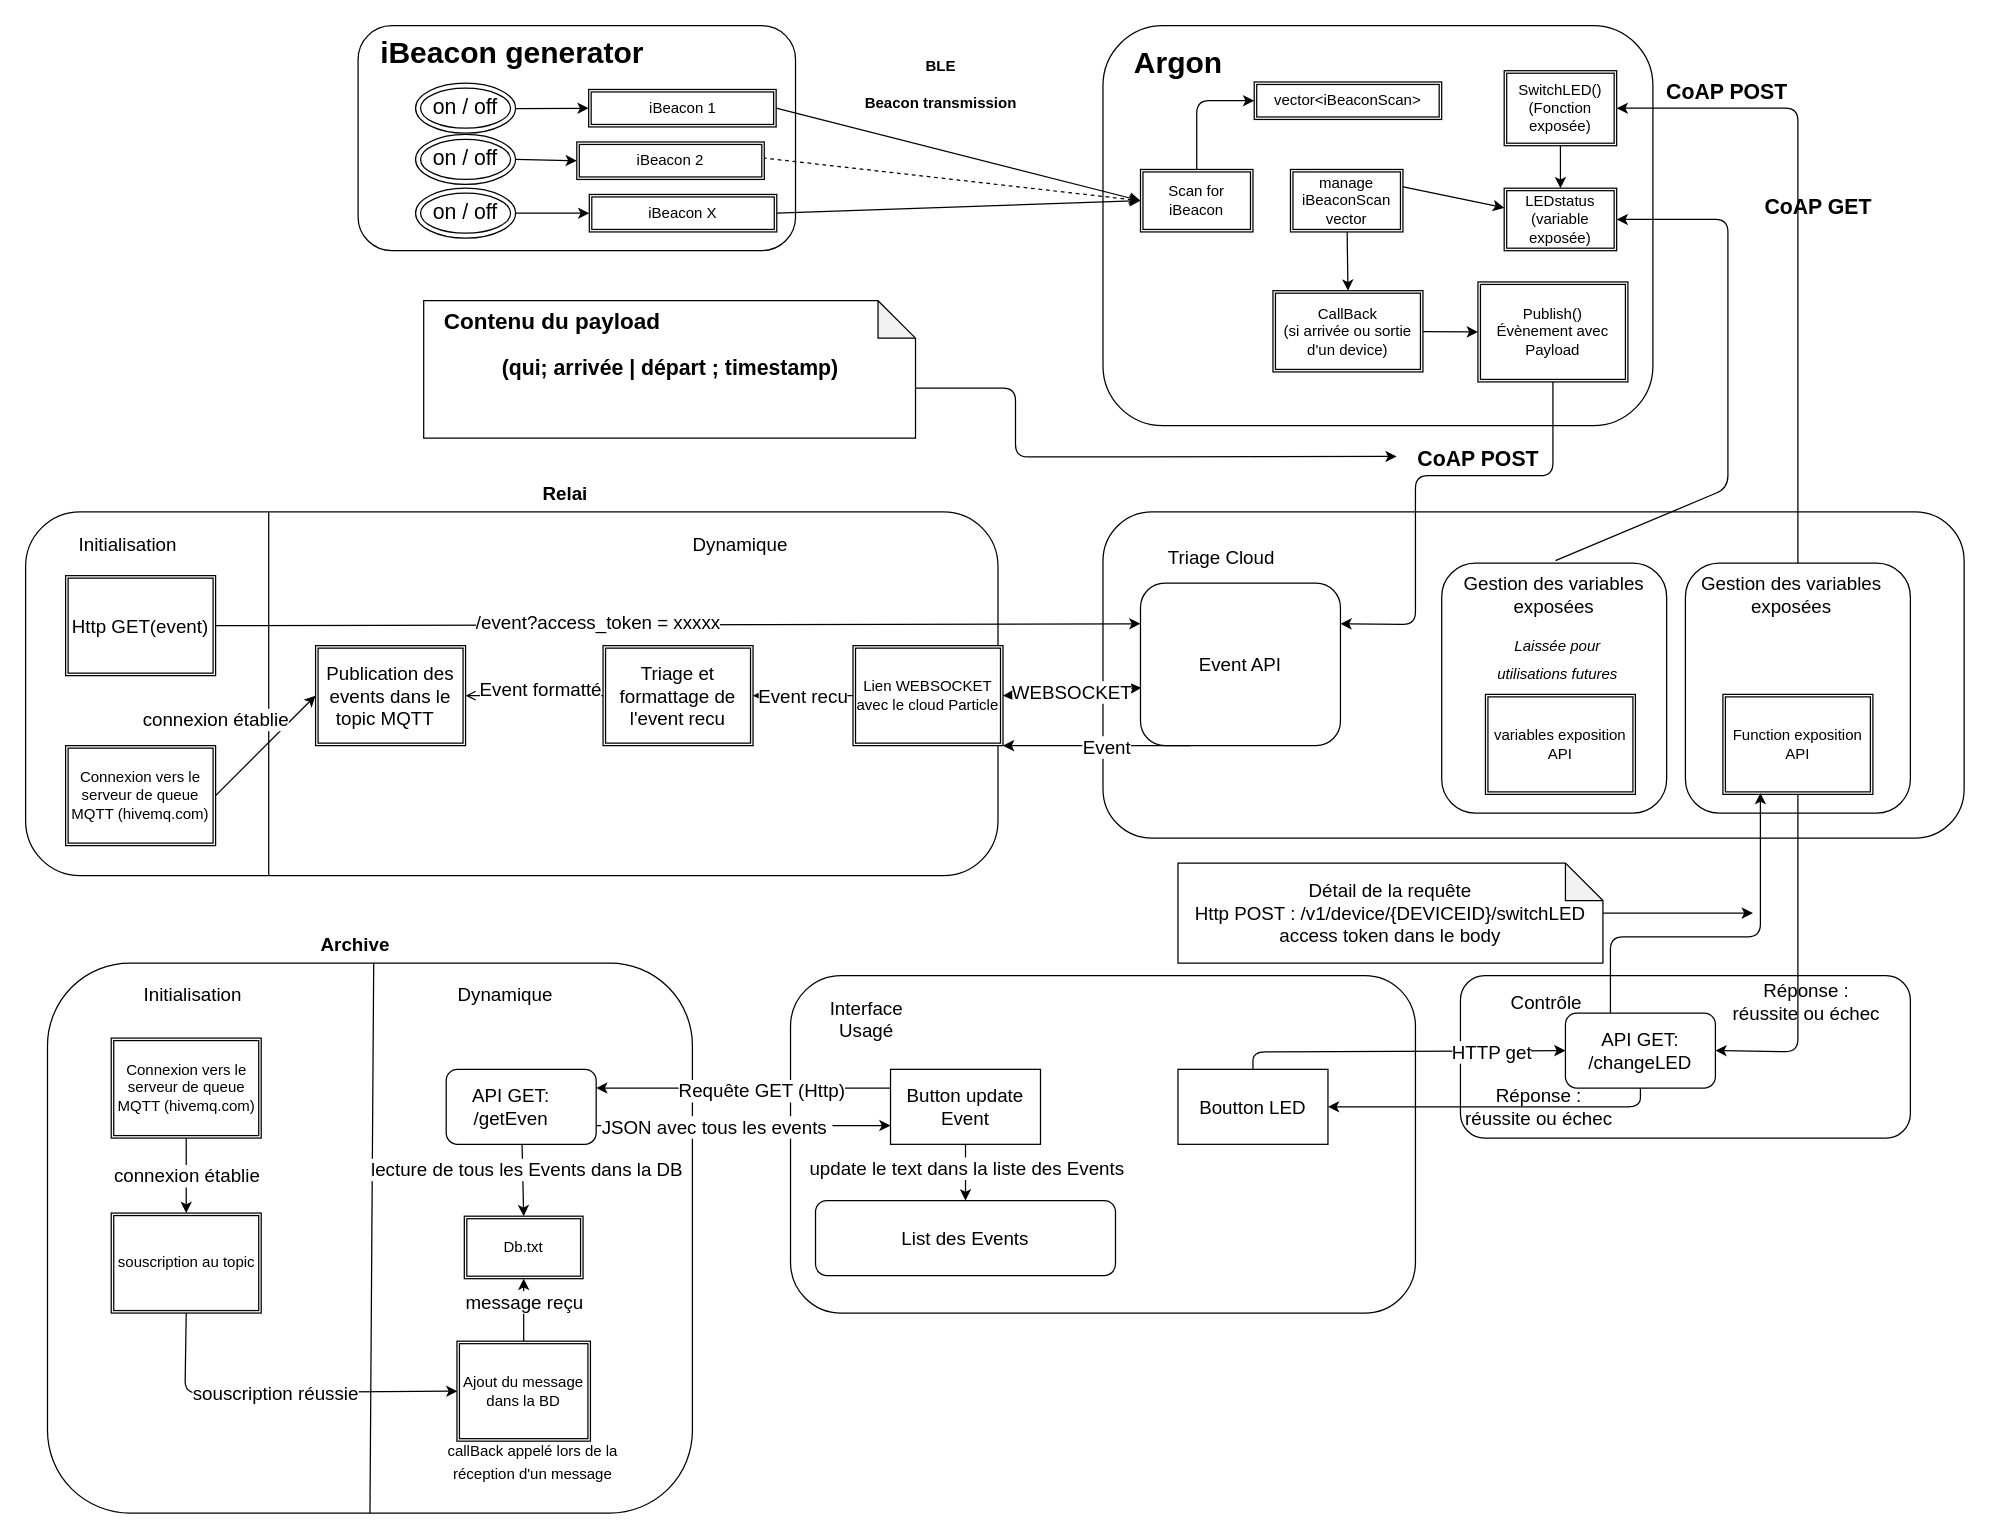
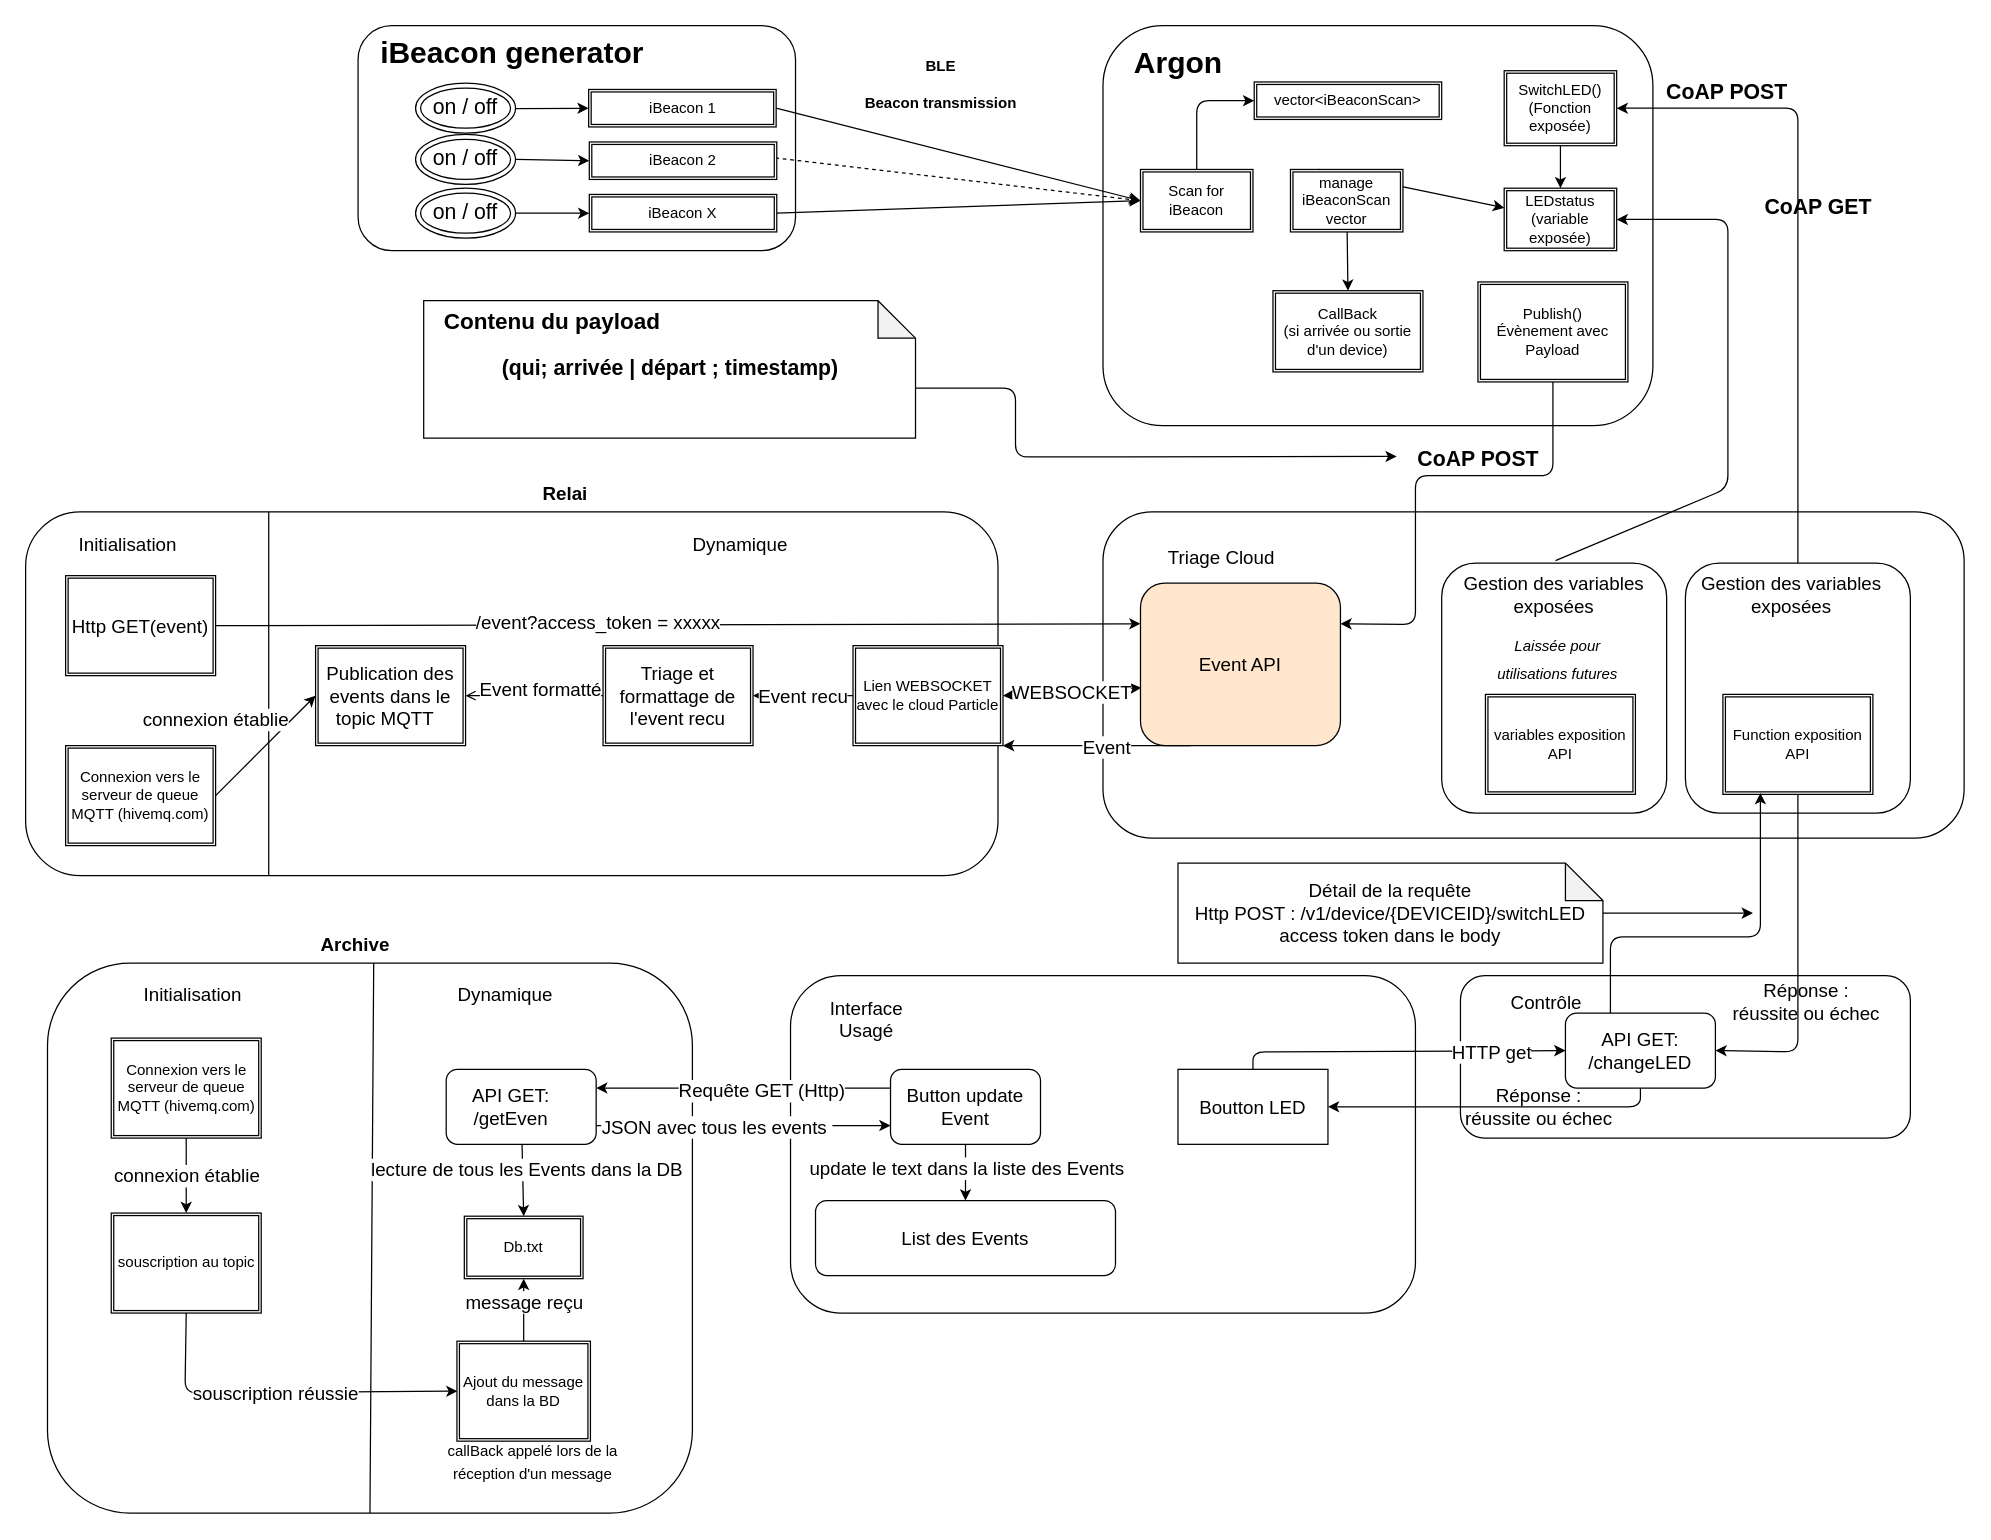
node "iBeacon 2": moved (671, 161) -> (683, 161)
edge "CallBack (si arrivée ou sortie d'un device)" -> "Publish() Évènement avec Payload": removed
node "Event API": fillcolor #ffffff -> #ffe6cc
node "Button update Event": shape rectangle -> rounded rectangle
